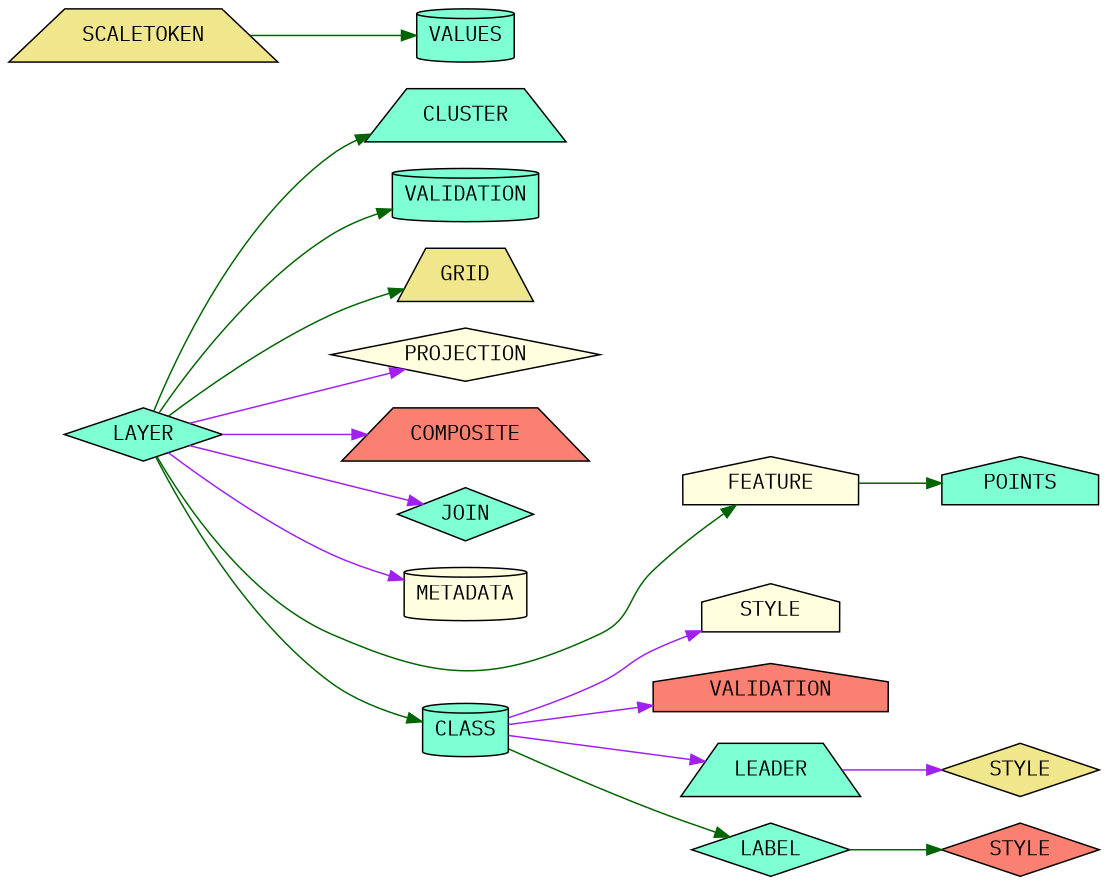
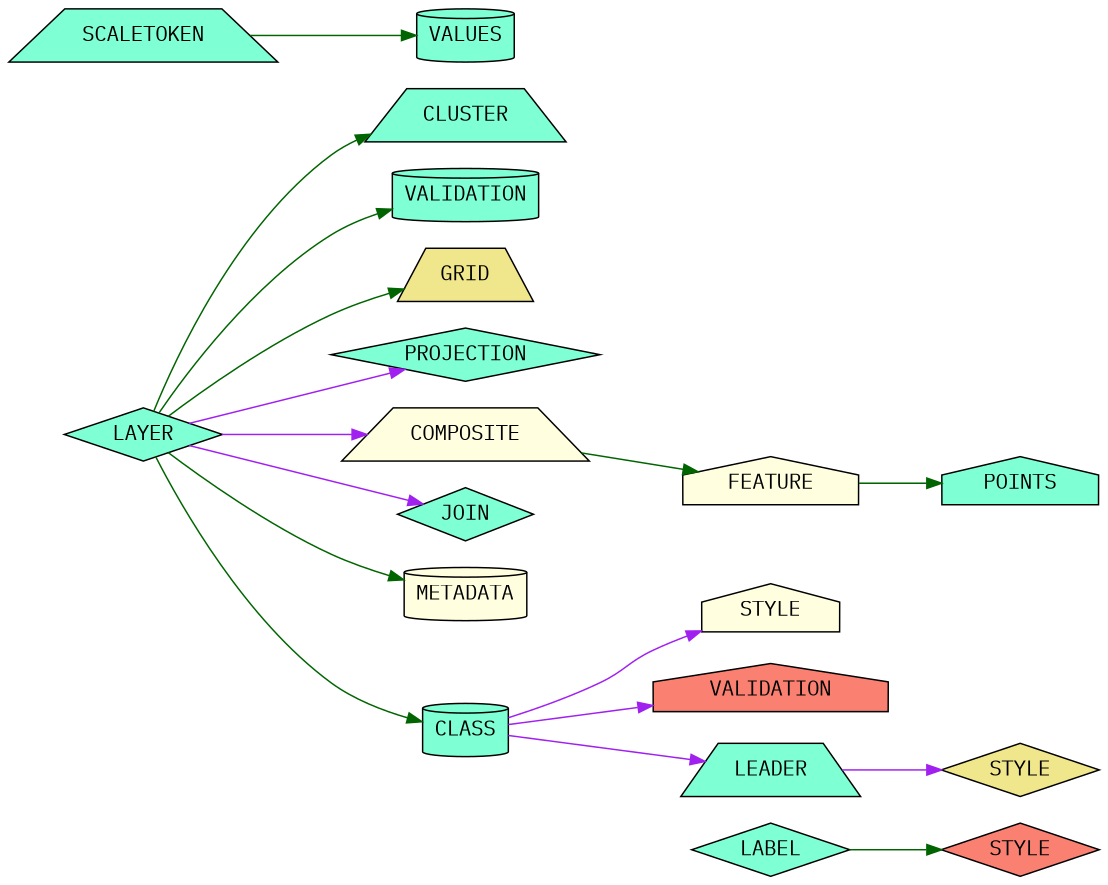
node "SCALETOKEN": fillcolor khaki -> aquamarine
node "PROJECTION": fillcolor lightyellow -> aquamarine
node "COMPOSITE": fillcolor salmon -> lightyellow
edge "LAYER" -> "METADATA": color purple -> darkgreen
edge "LAYER" -> "FEATURE": now "COMPOSITE" -> "FEATURE"
edge "CLASS" -> "LABEL": removed
